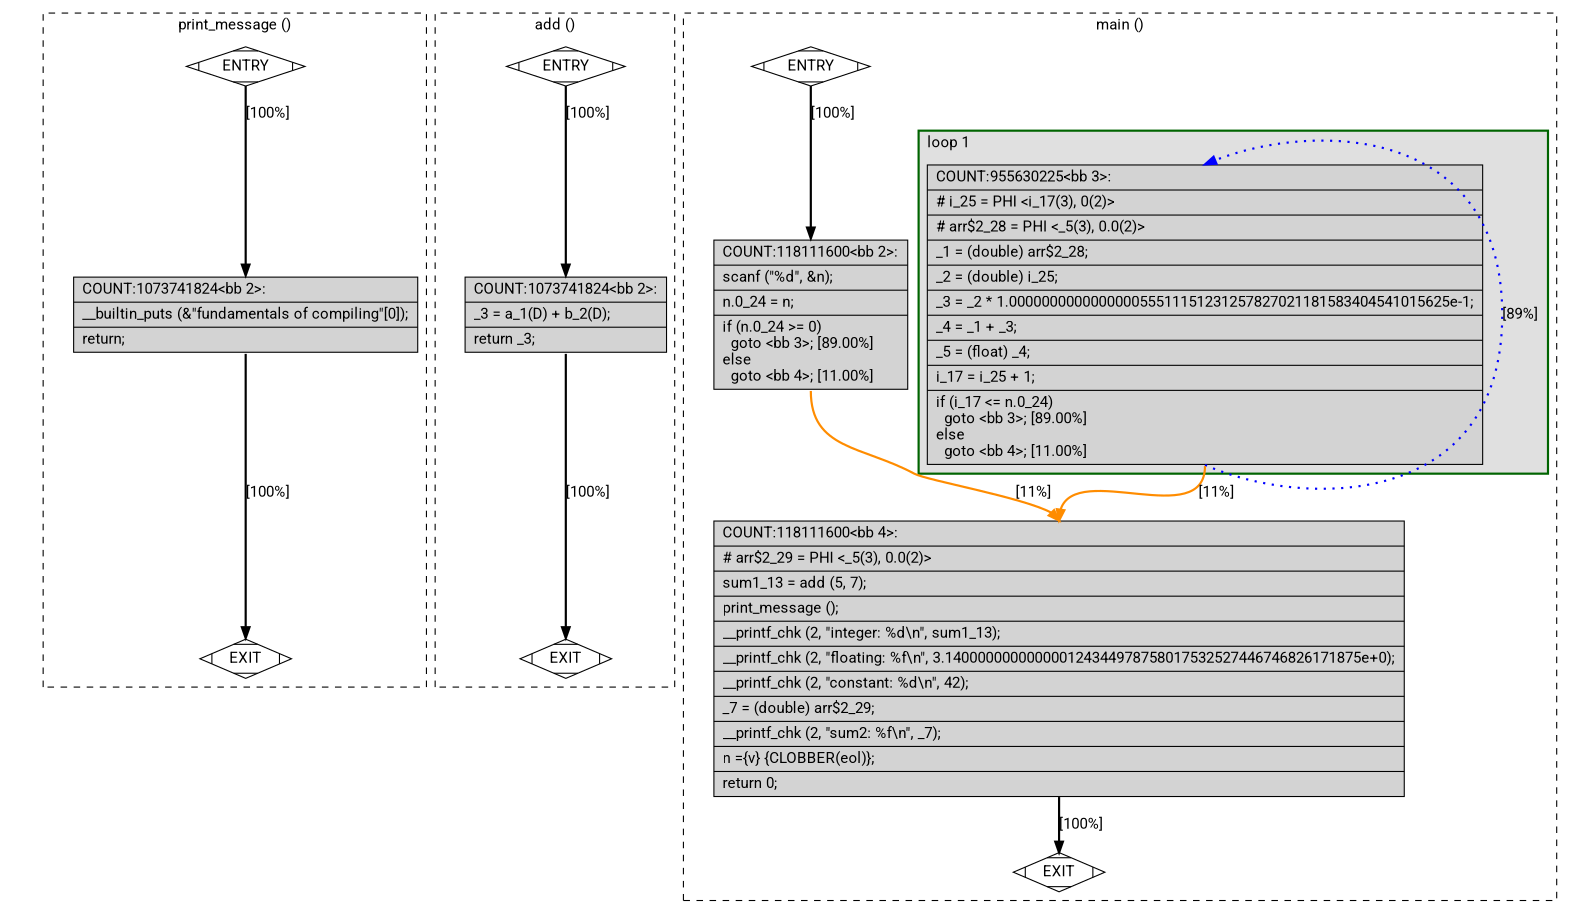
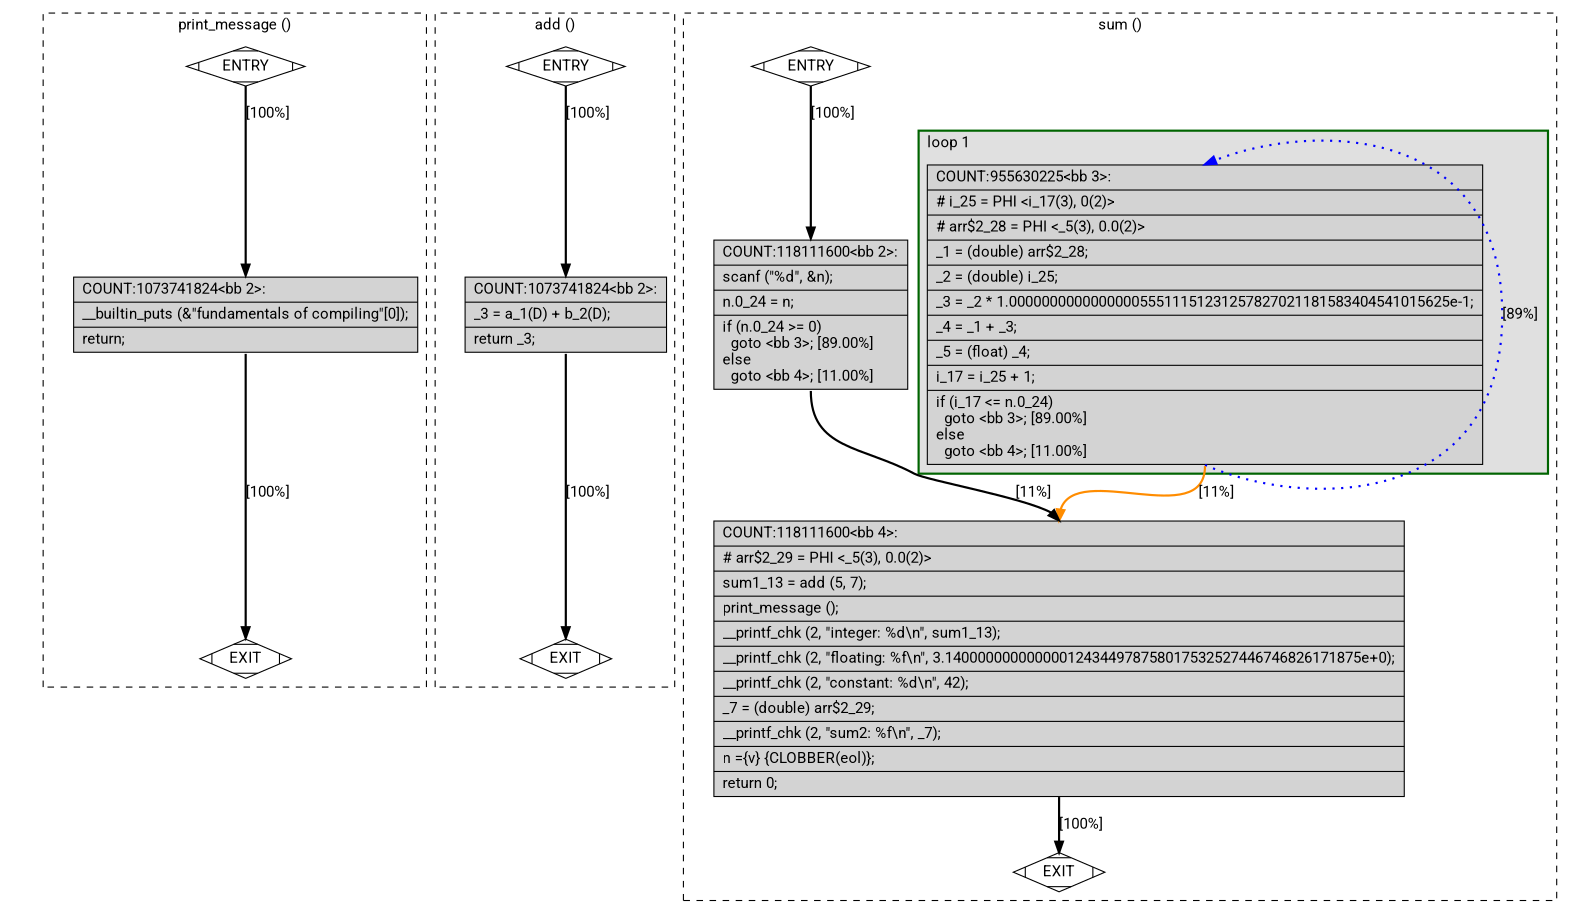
cluster "main ()": label "main ()" -> "sum ()"
edge "COUNT:118111600<bb 2>:" -> "COUNT:118111600<bb 4>:": color darkorange -> black
